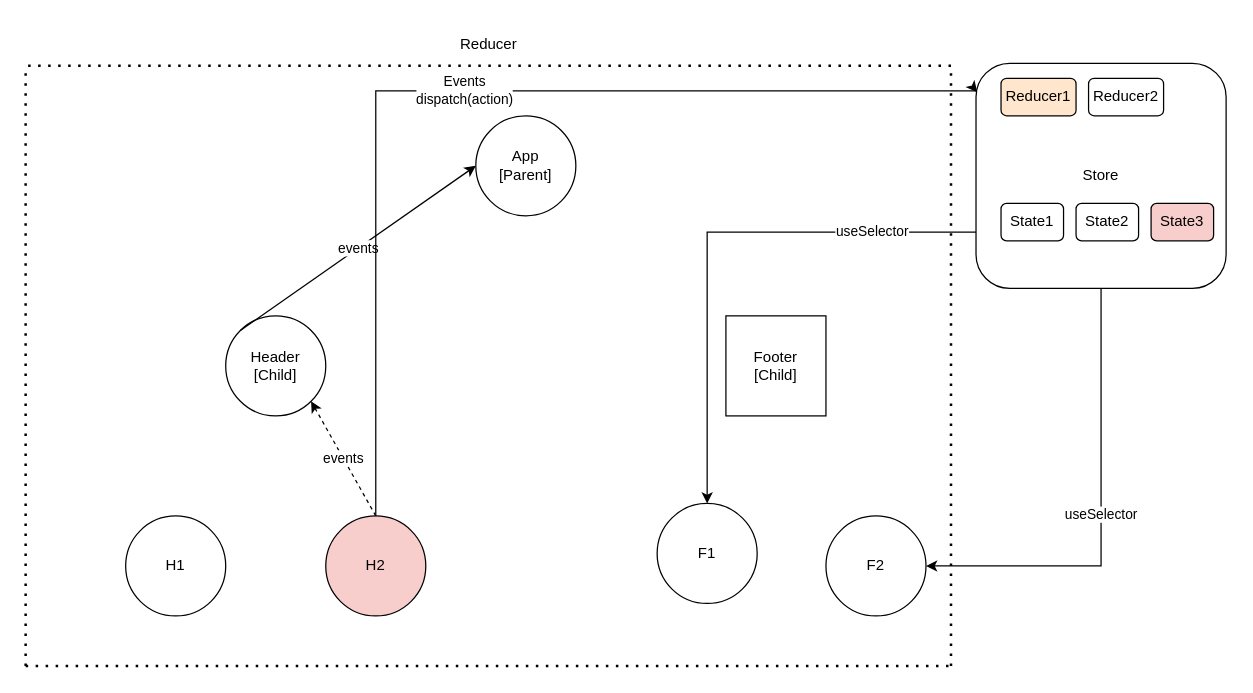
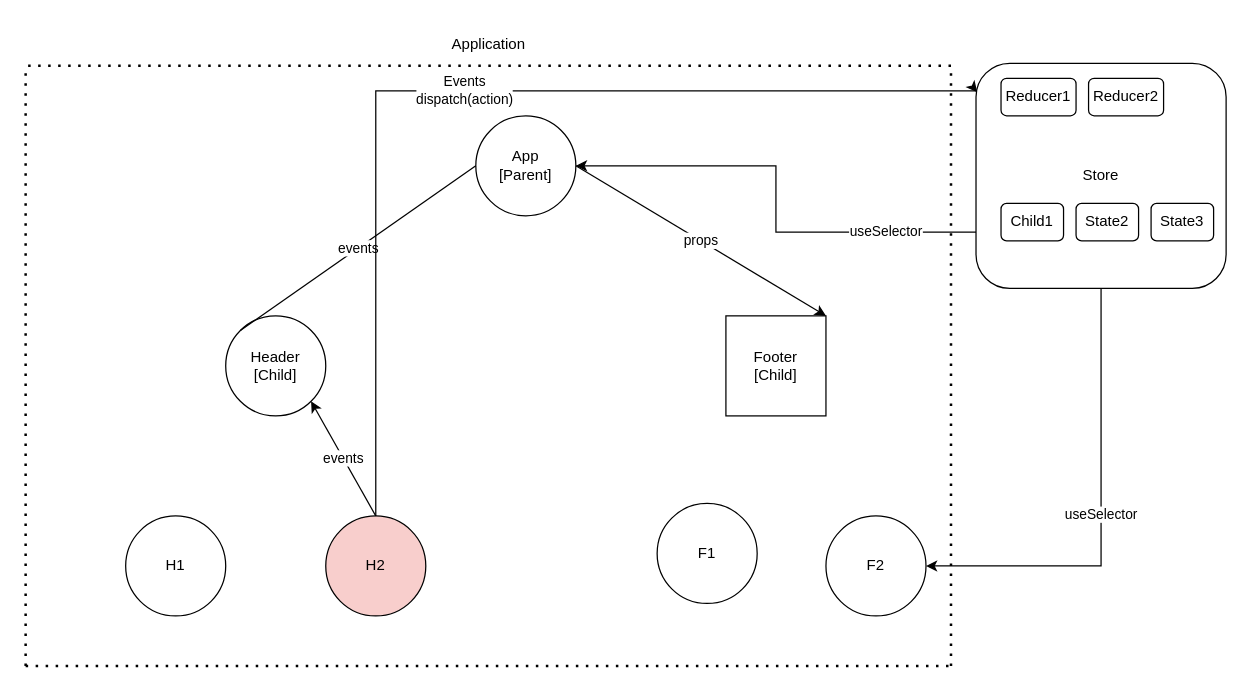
node "Reducer": label "Reducer" -> "Application"
node "Reducer1": fillcolor #ffe6cc -> #ffffff
edge "Header [Child]" -> "App [Parent]": arrowhead classic -> none
node "State1": label "State1" -> "Child1"
node "State3": fillcolor #f8cecc -> #ffffff
edge "App [Parent]" -> "Footer [Child]": added, label "props"
edge "Store" -> "F1": now "Store" -> "App [Parent]"
edge "H2" -> "Header [Child]": style dashed -> solid
